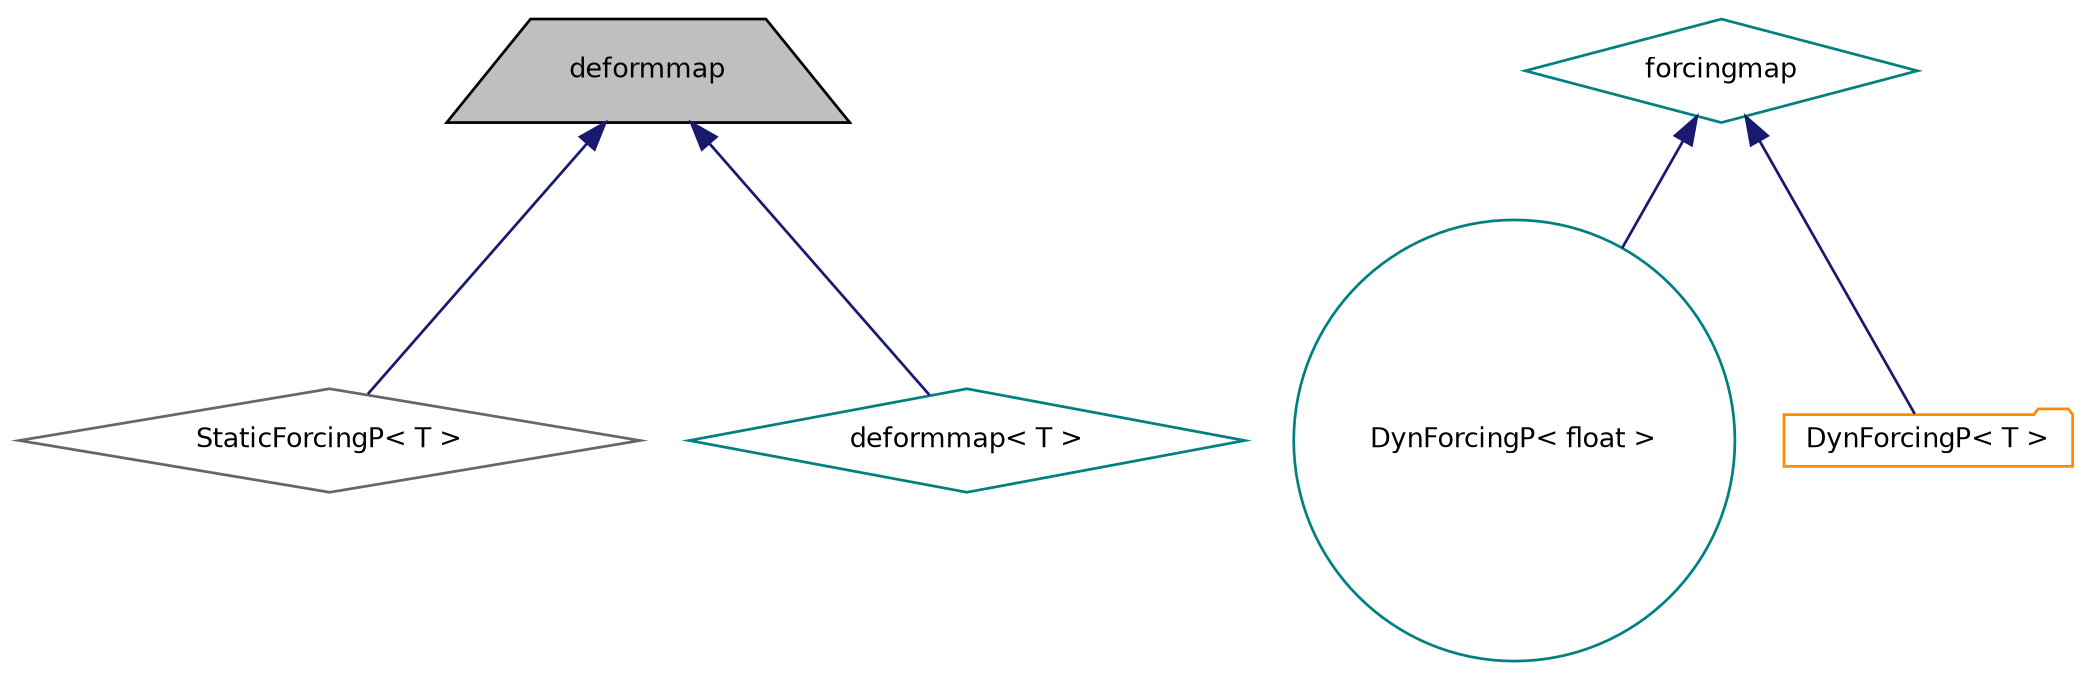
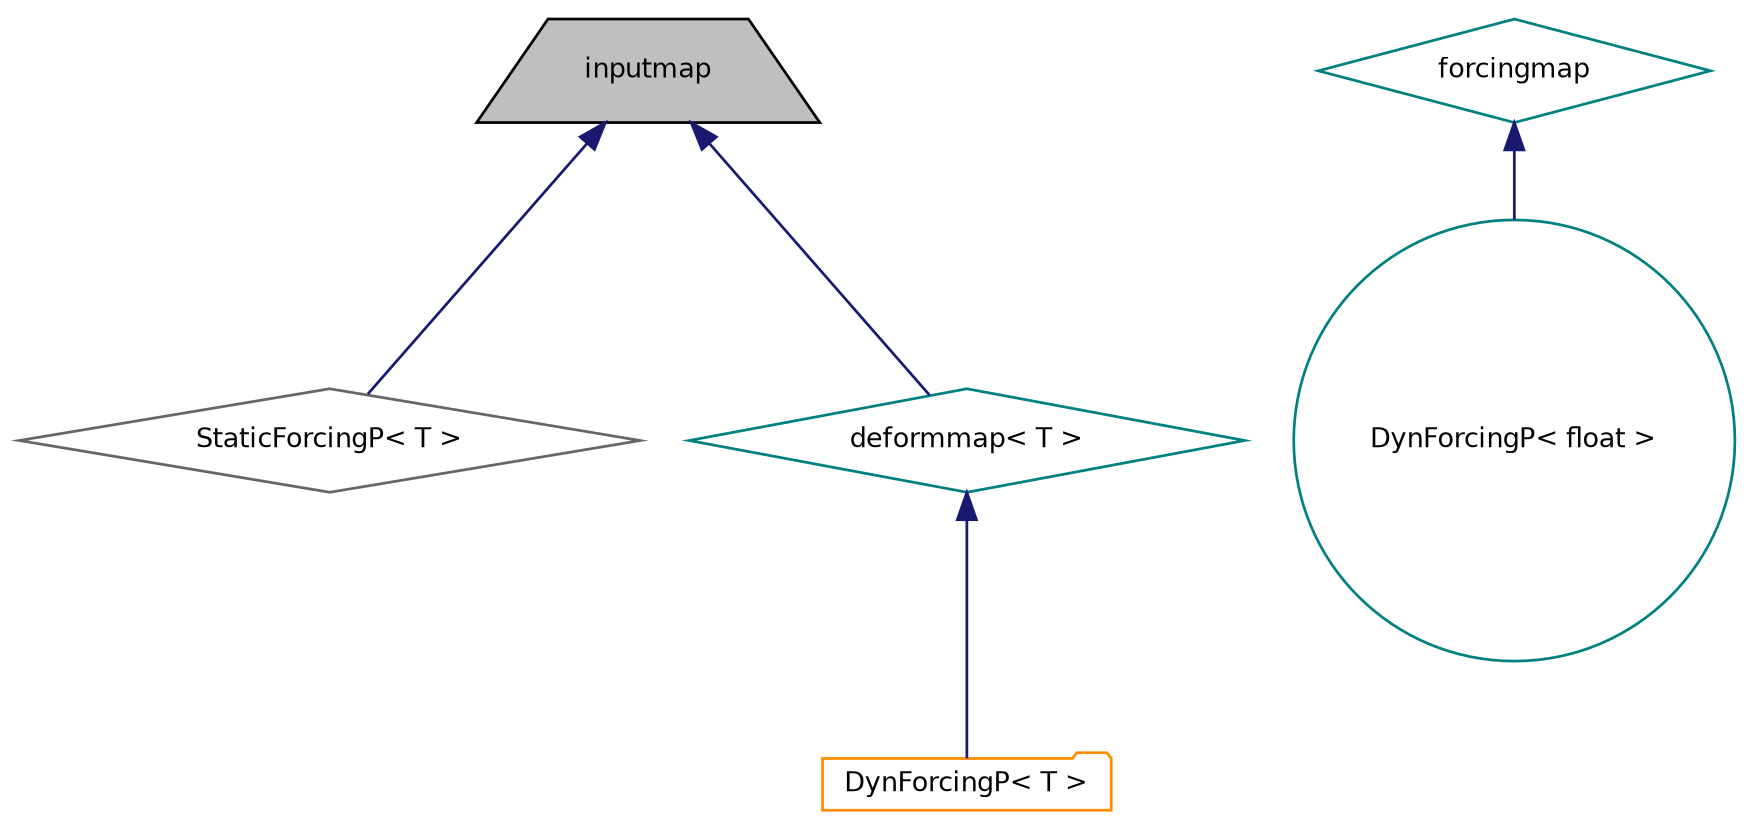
node "deformmap": label "deformmap" -> "inputmap"
edge "DynForcingP< T >" -> "forcingmap": now "DynForcingP< T >" -> "deformmap< T >"
